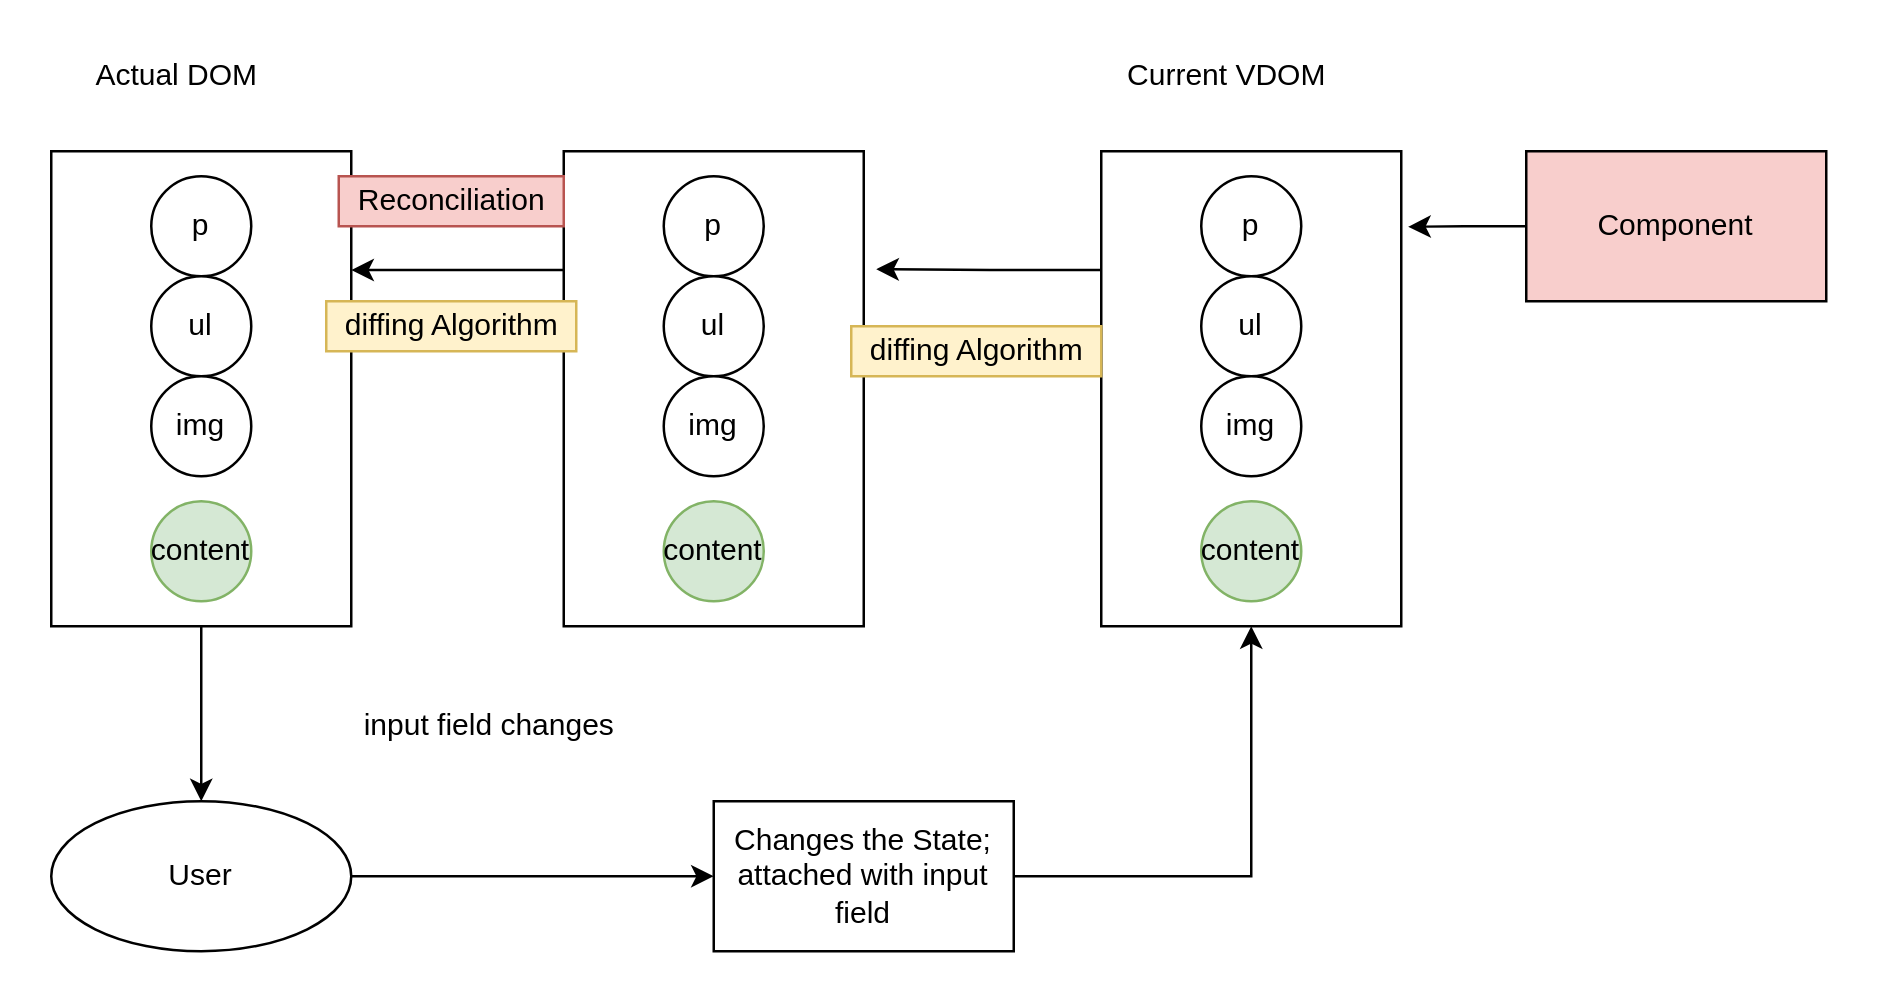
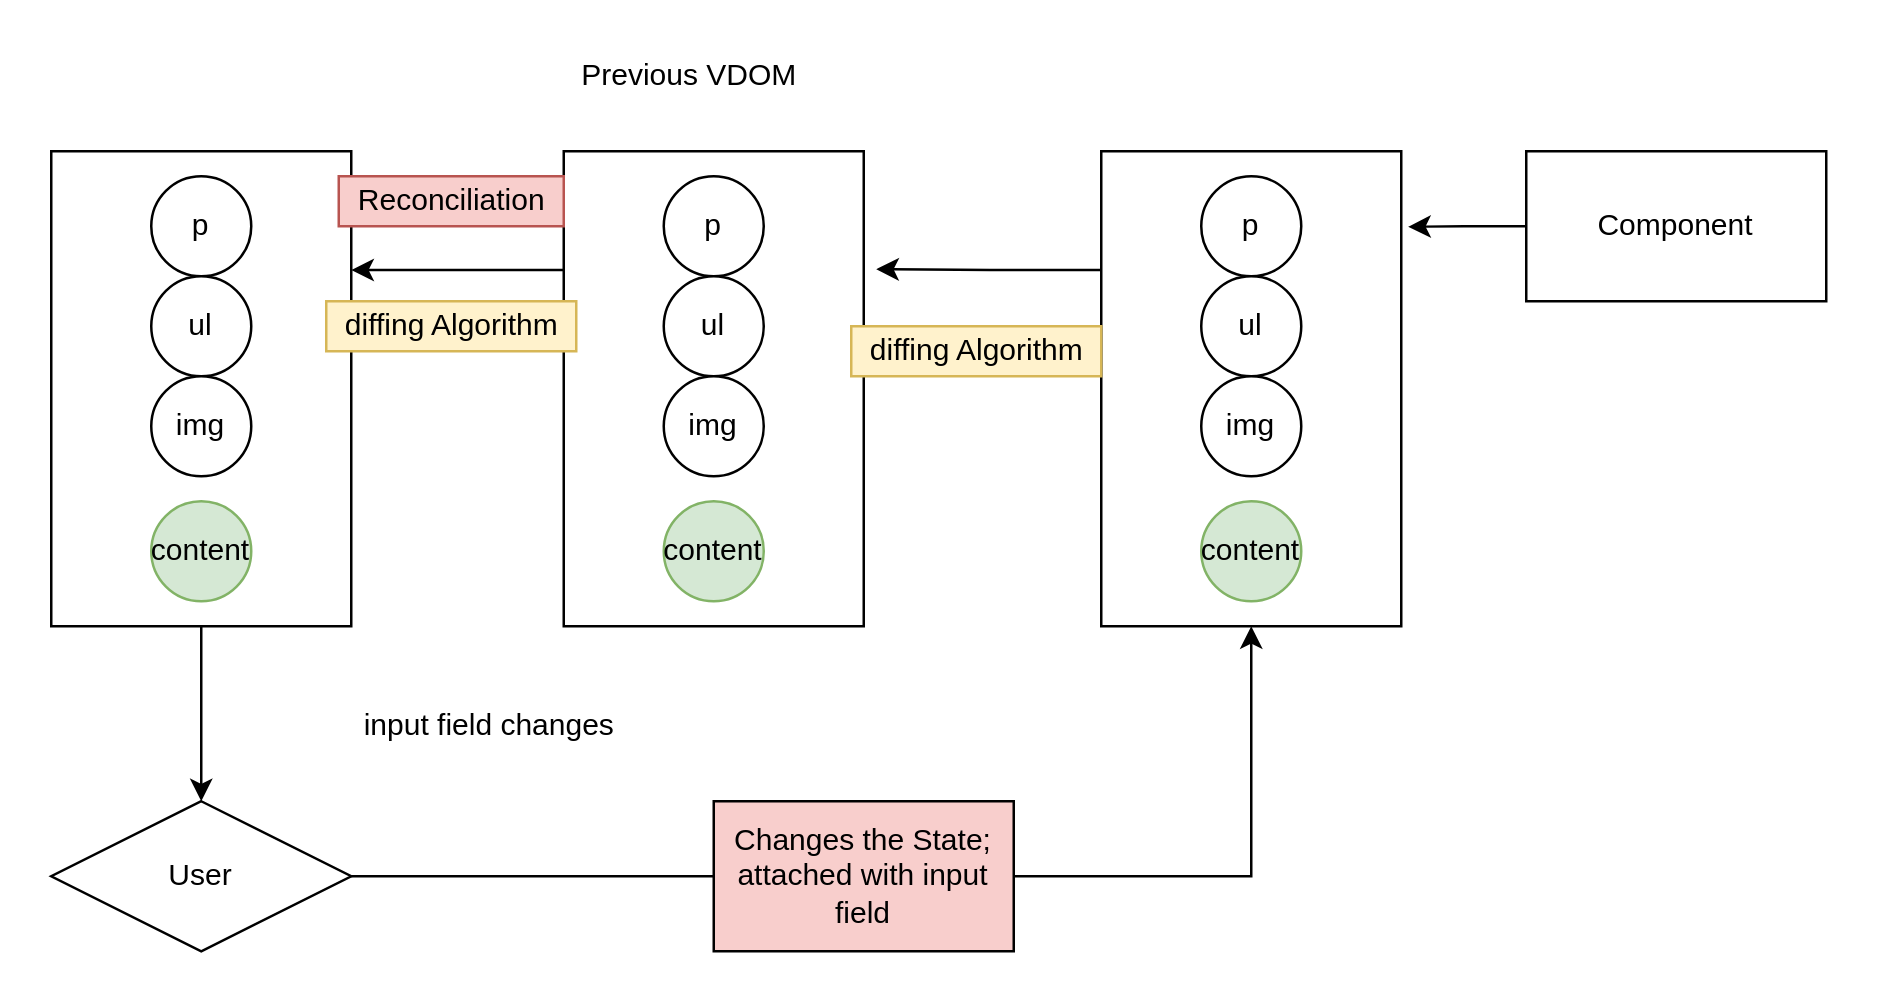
node "Actual DOM": removed
node "Previous VDOM": added
node "Current VDOM": removed
node "Component": fillcolor #f8cecc -> #ffffff
node "User": shape ellipse -> diamond
edge "User" -> "Changes the State; attached with input field": arrowhead classic -> none
node "Changes the State; attached with input field": fillcolor #ffffff -> #f8cecc
